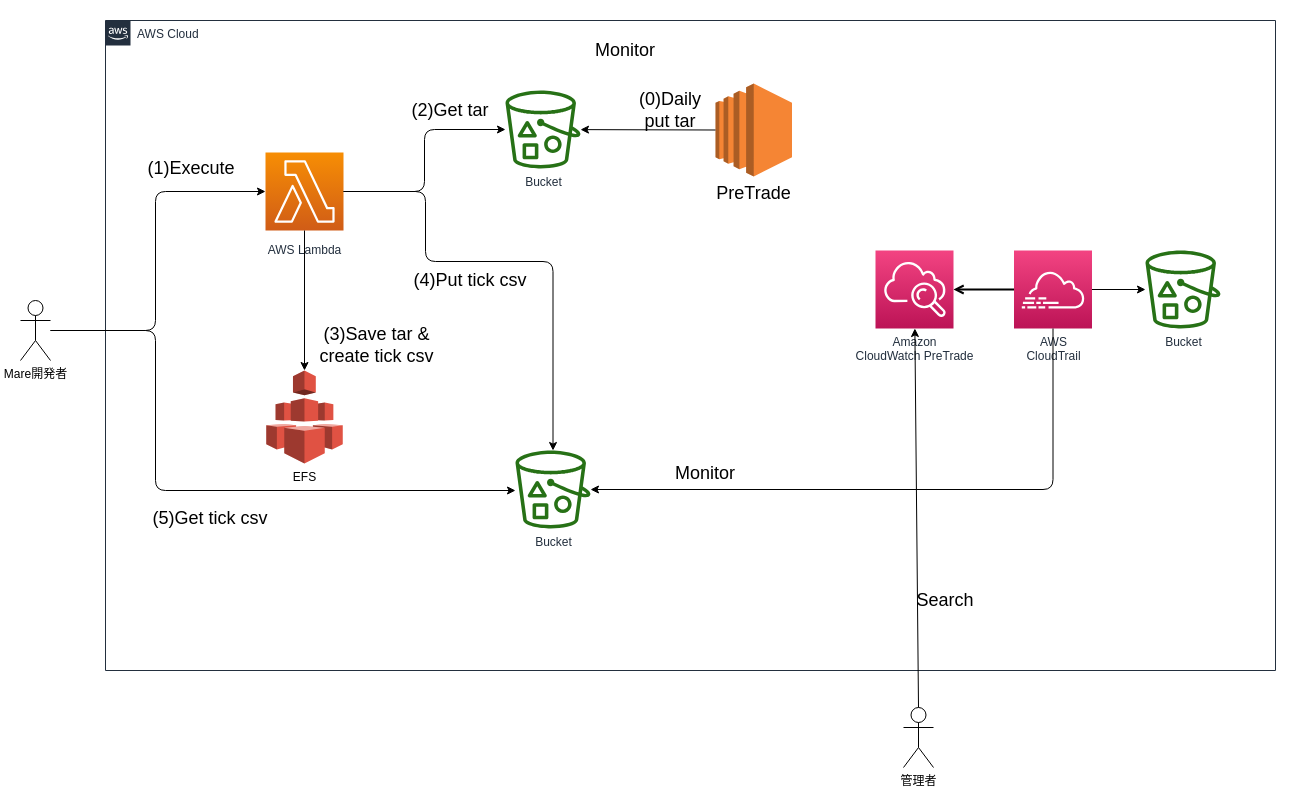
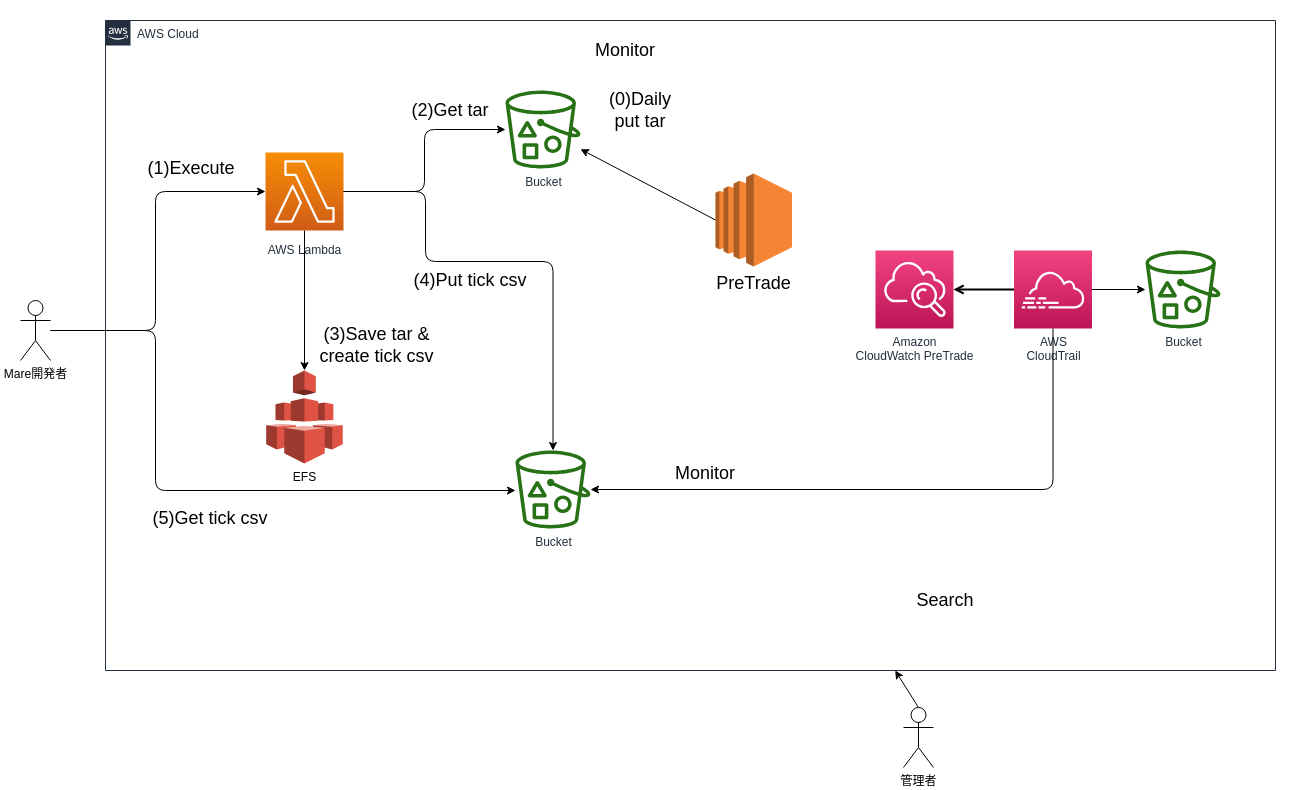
node "(0)Daily put tar": moved (671, 111) -> (641, 111)
node "PreTrade": moved (754, 130) -> (754, 220)
edge "管理者" -> "Amazon CloudWatch PreTrade": now "管理者" -> "AWS Cloud"
